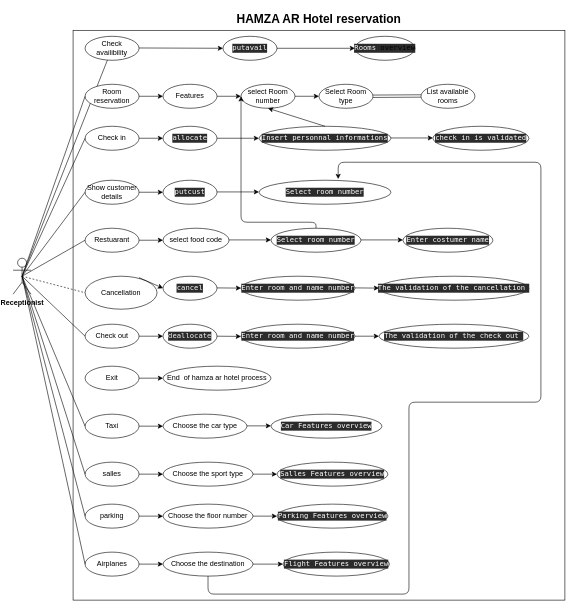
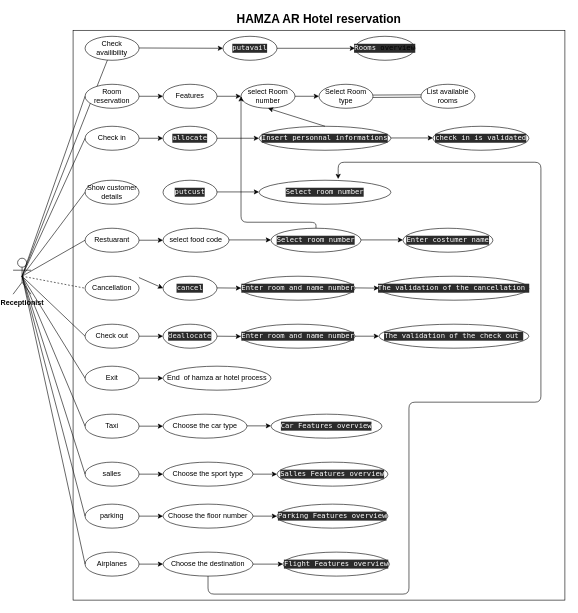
edge "Show customer details" -> "putcust": removed
node "Cancellation": size 72x33 -> 54x24
edge "Receptionist" -- "Exit": added
